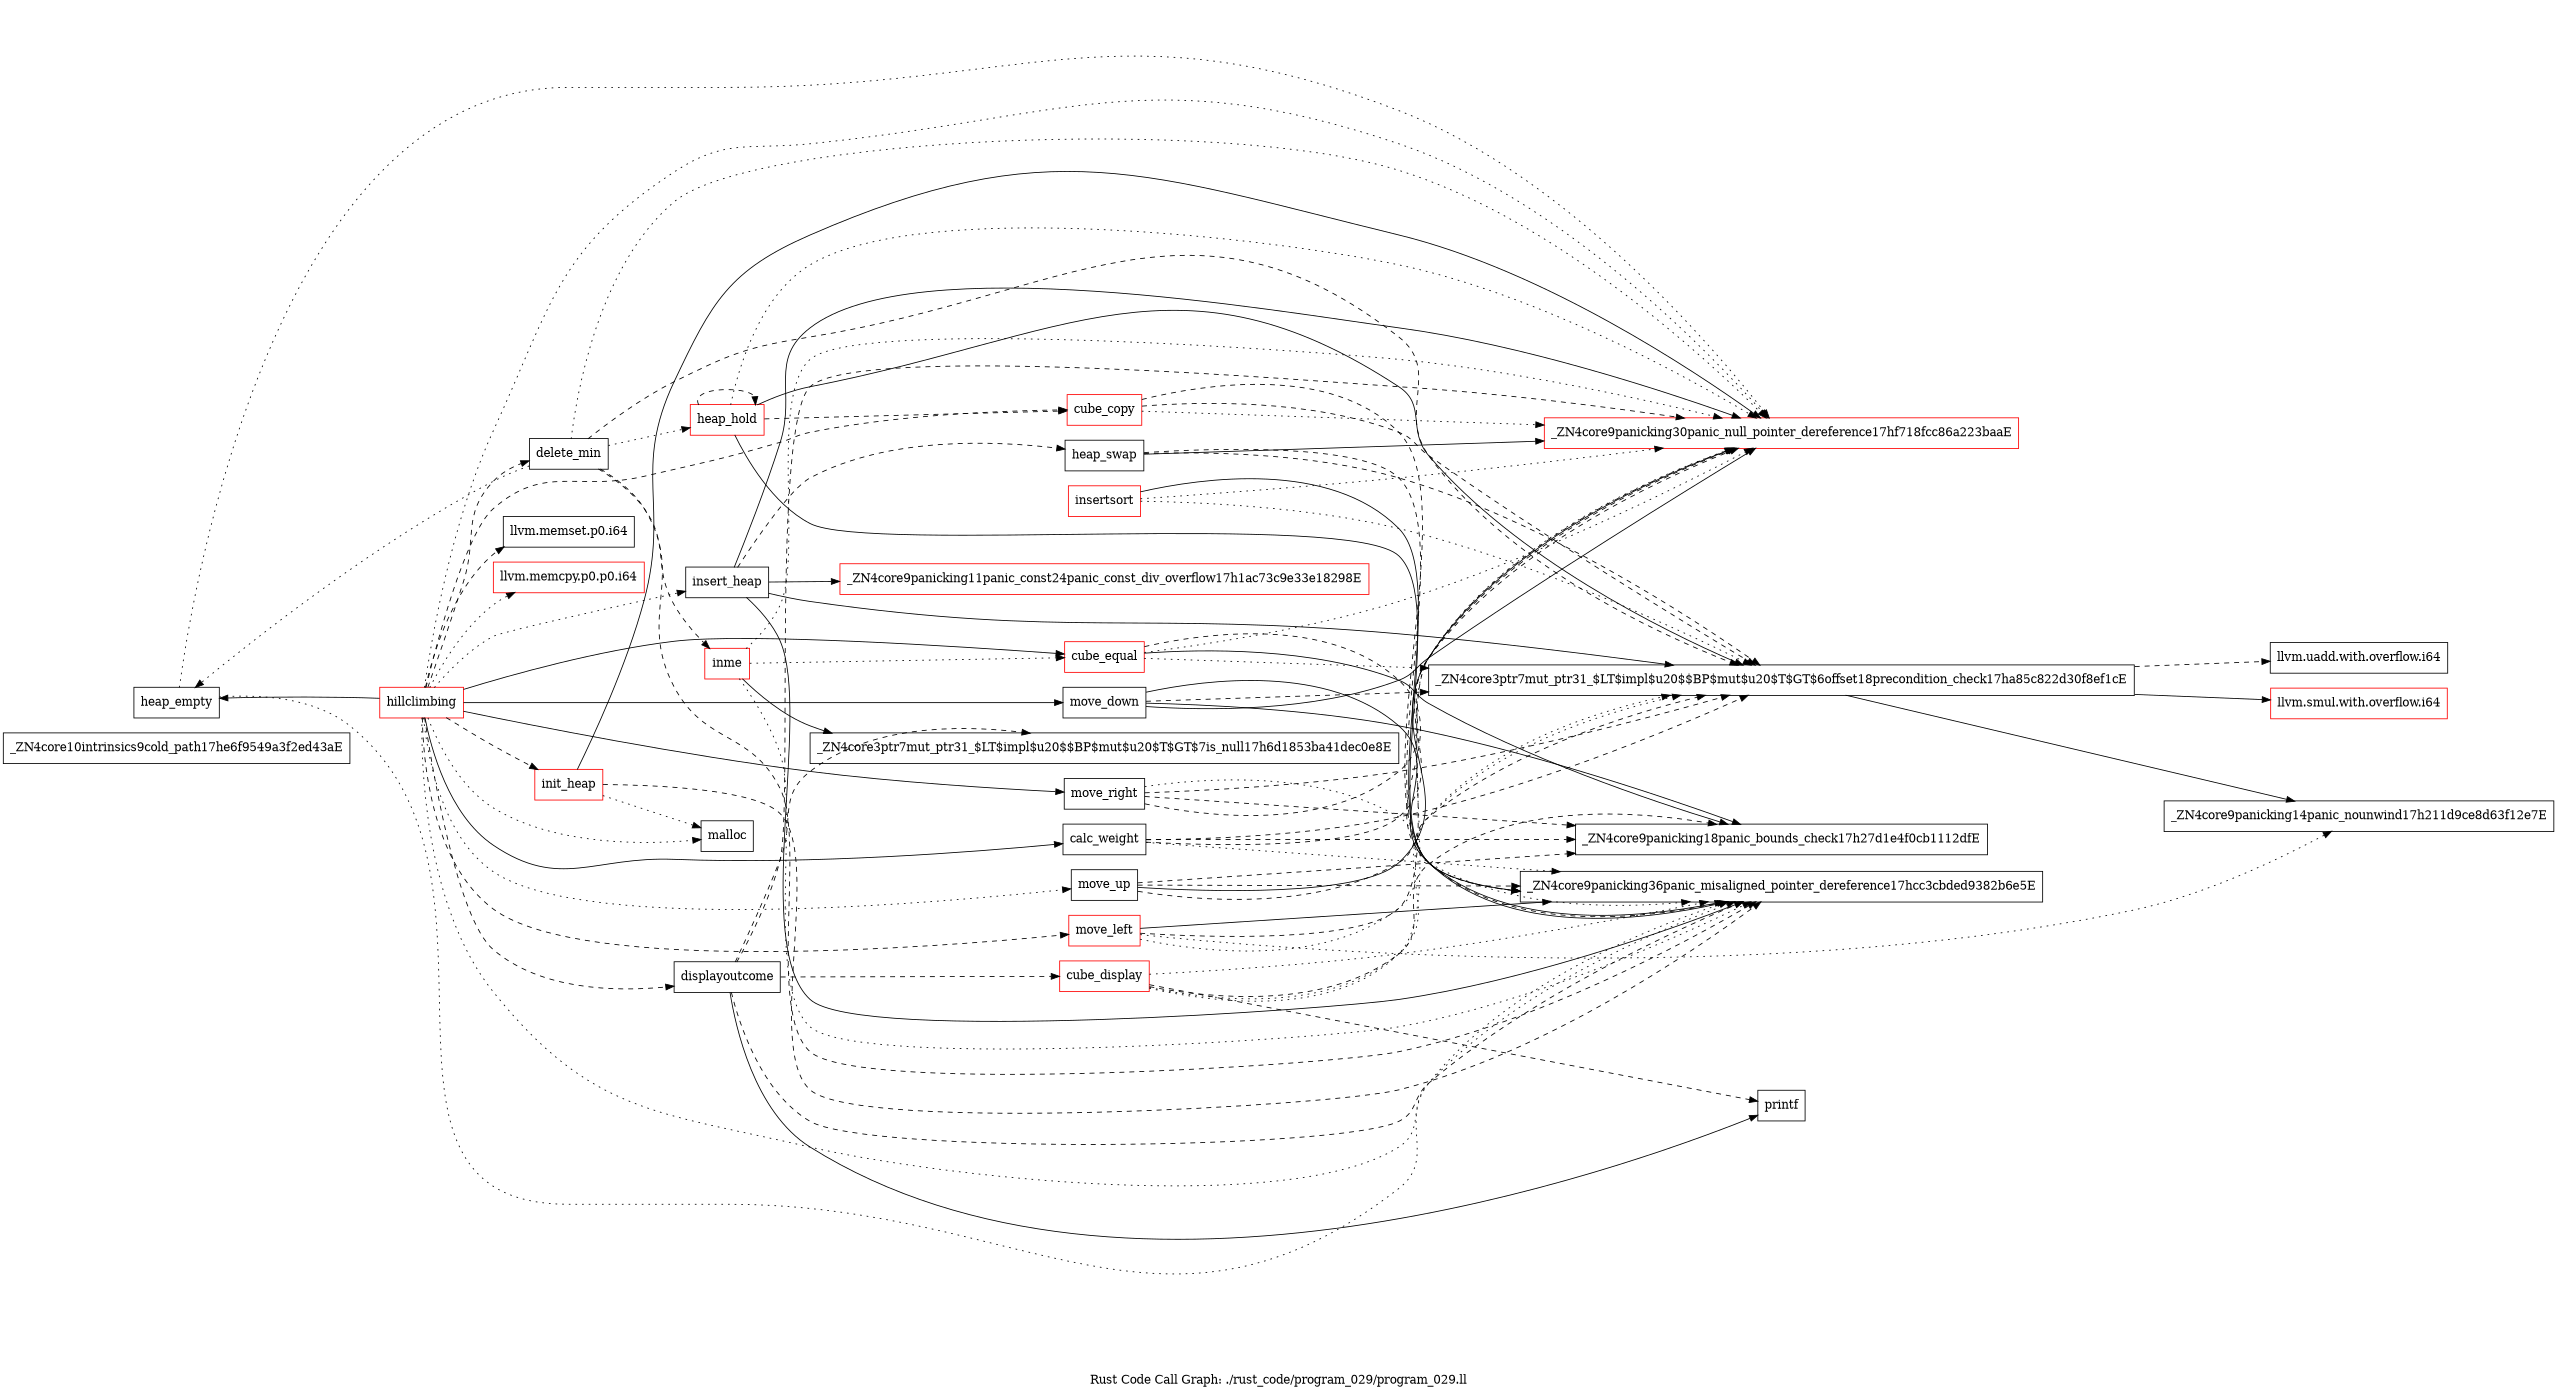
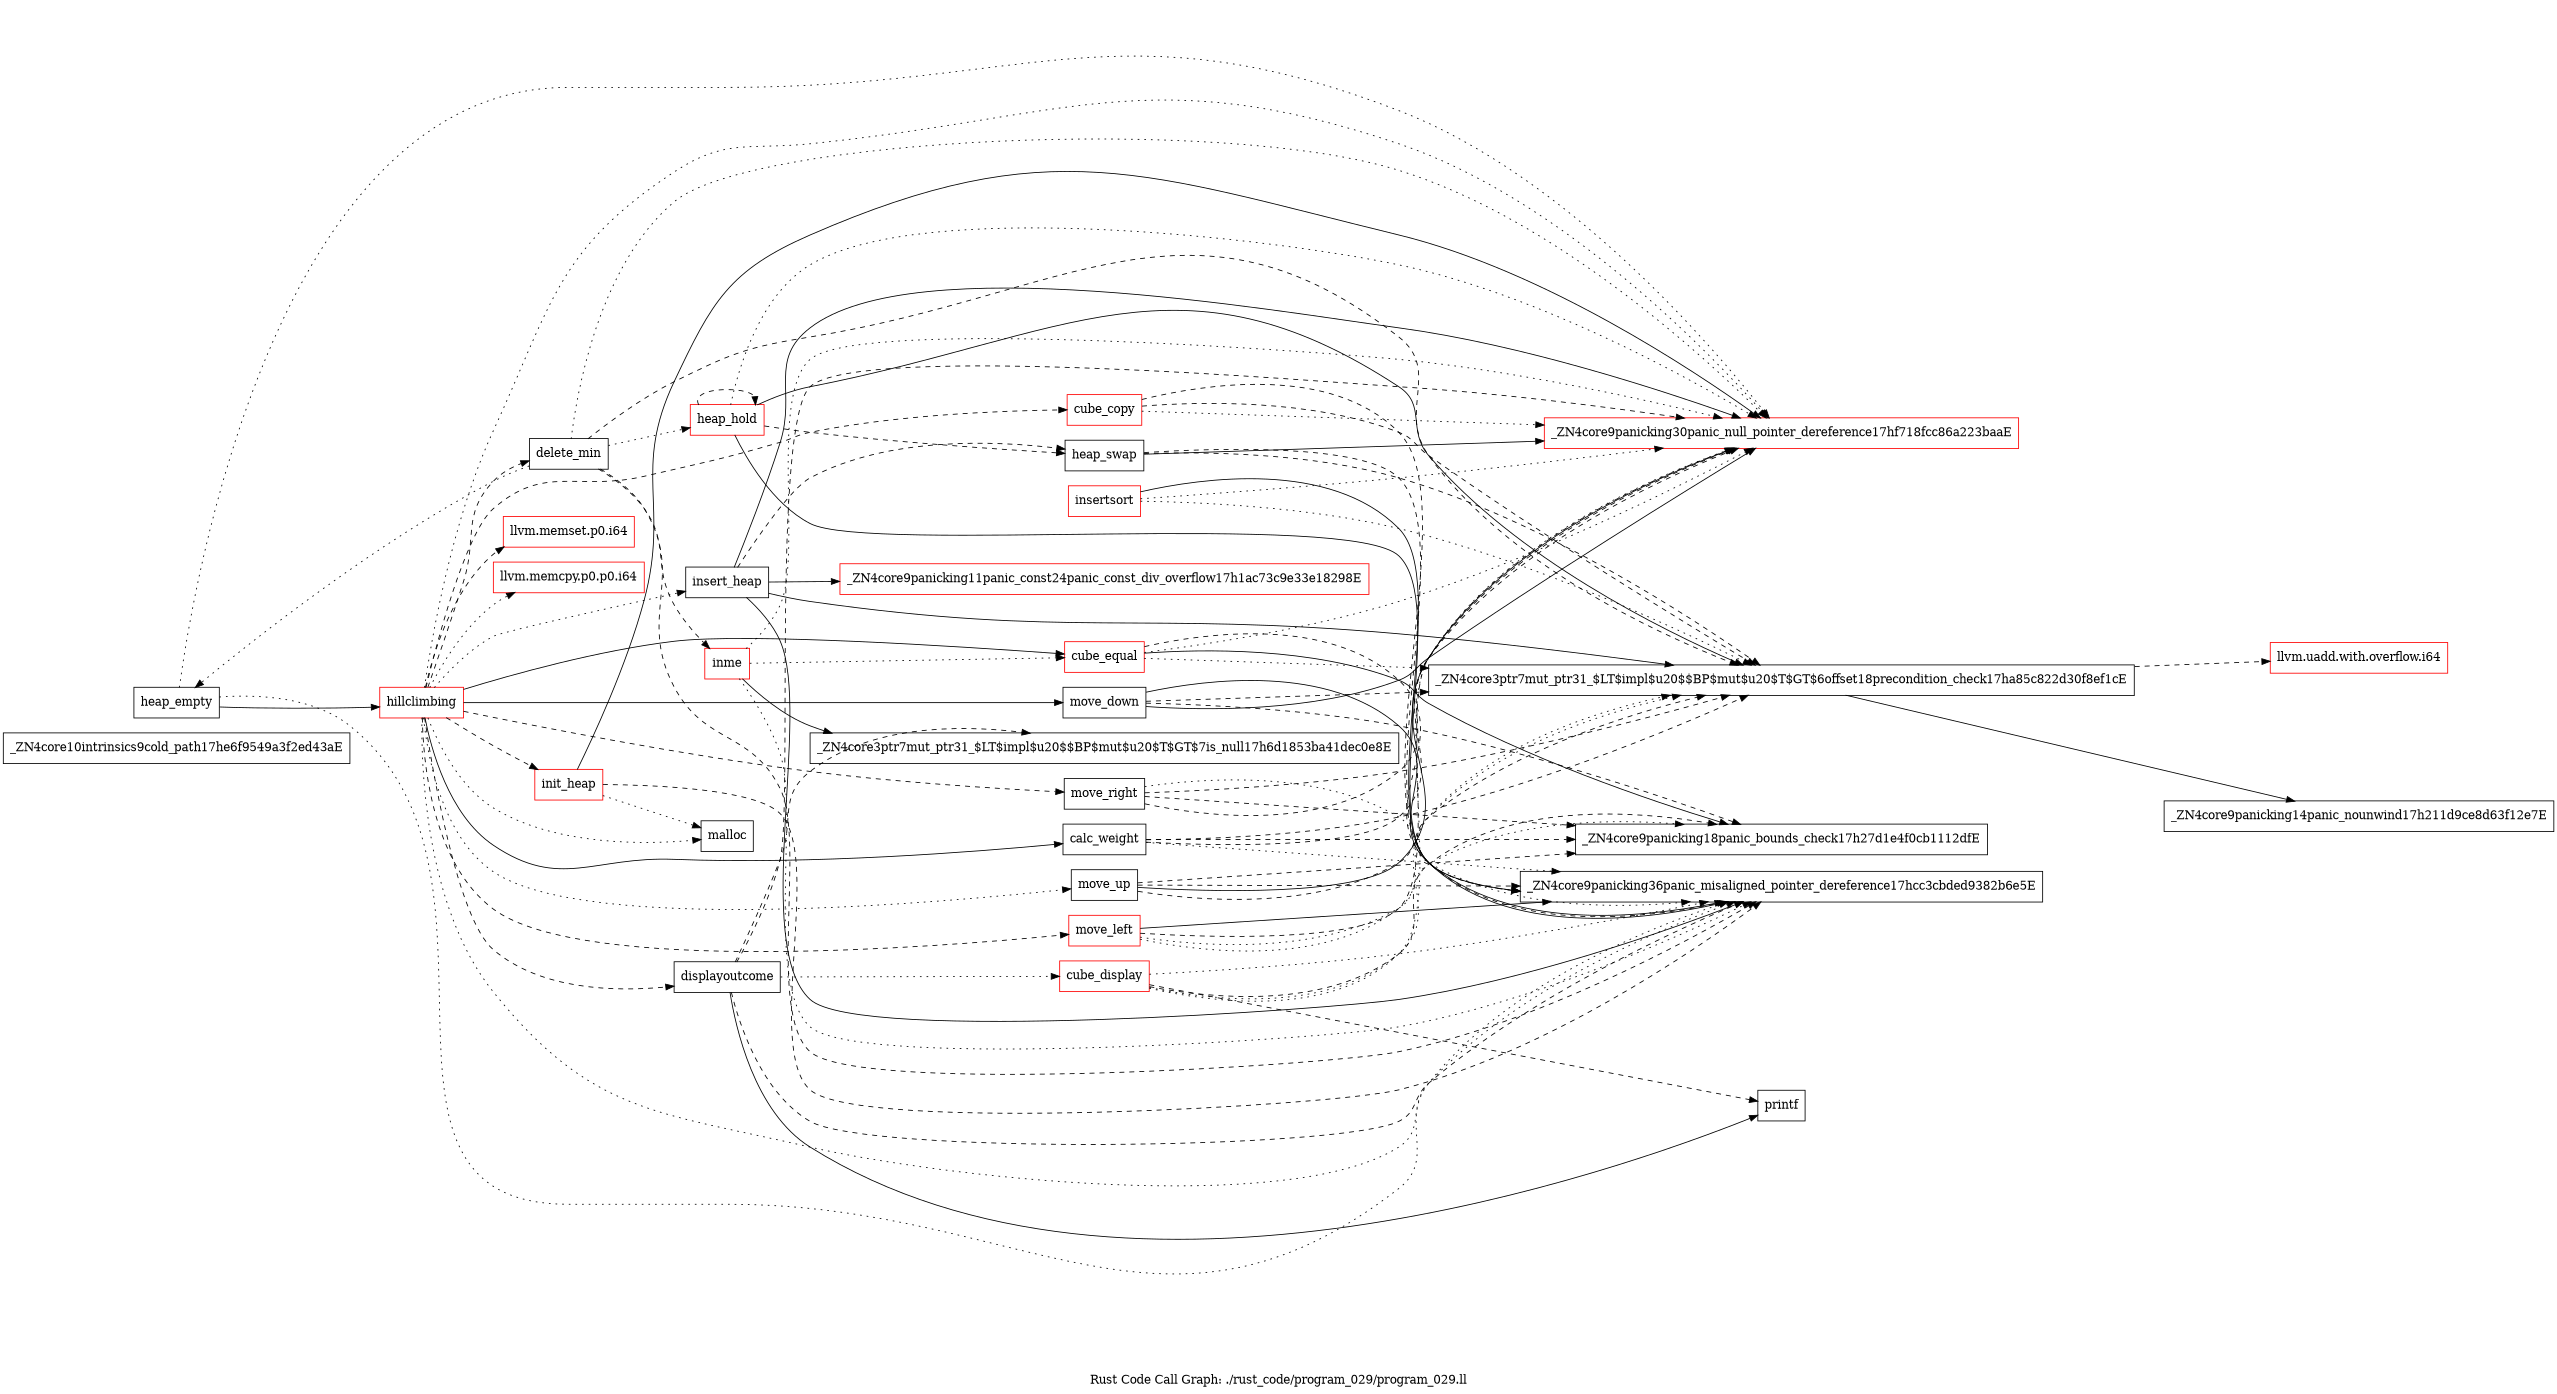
edge "heap_hold" -> "cube_copy": now "heap_hold" -> "heap_swap"
node "llvm.memset.p0.i64": color black -> red
node "llvm.uadd.with.overflow.i64": color black -> red
edge "hillclimbing" -> "heap_empty": reversed
node "llvm.smul.with.overflow.i64": removed
edge "move_down" -> "_ZN4core9panicking18panic_bounds_check17h27d1e4f0cb1112dfE": style solid -> dashed
edge "hillclimbing" -> "move_right": style solid -> dashed
edge "move_left" -> "_ZN4core9panicking14panic_nounwind17h211d9ce8d63f12e7E": now "move_left" -> "_ZN4core9panicking18panic_bounds_check17h27d1e4f0cb1112dfE"
edge "displayoutcome" -> "cube_display": style dashed -> dotted
